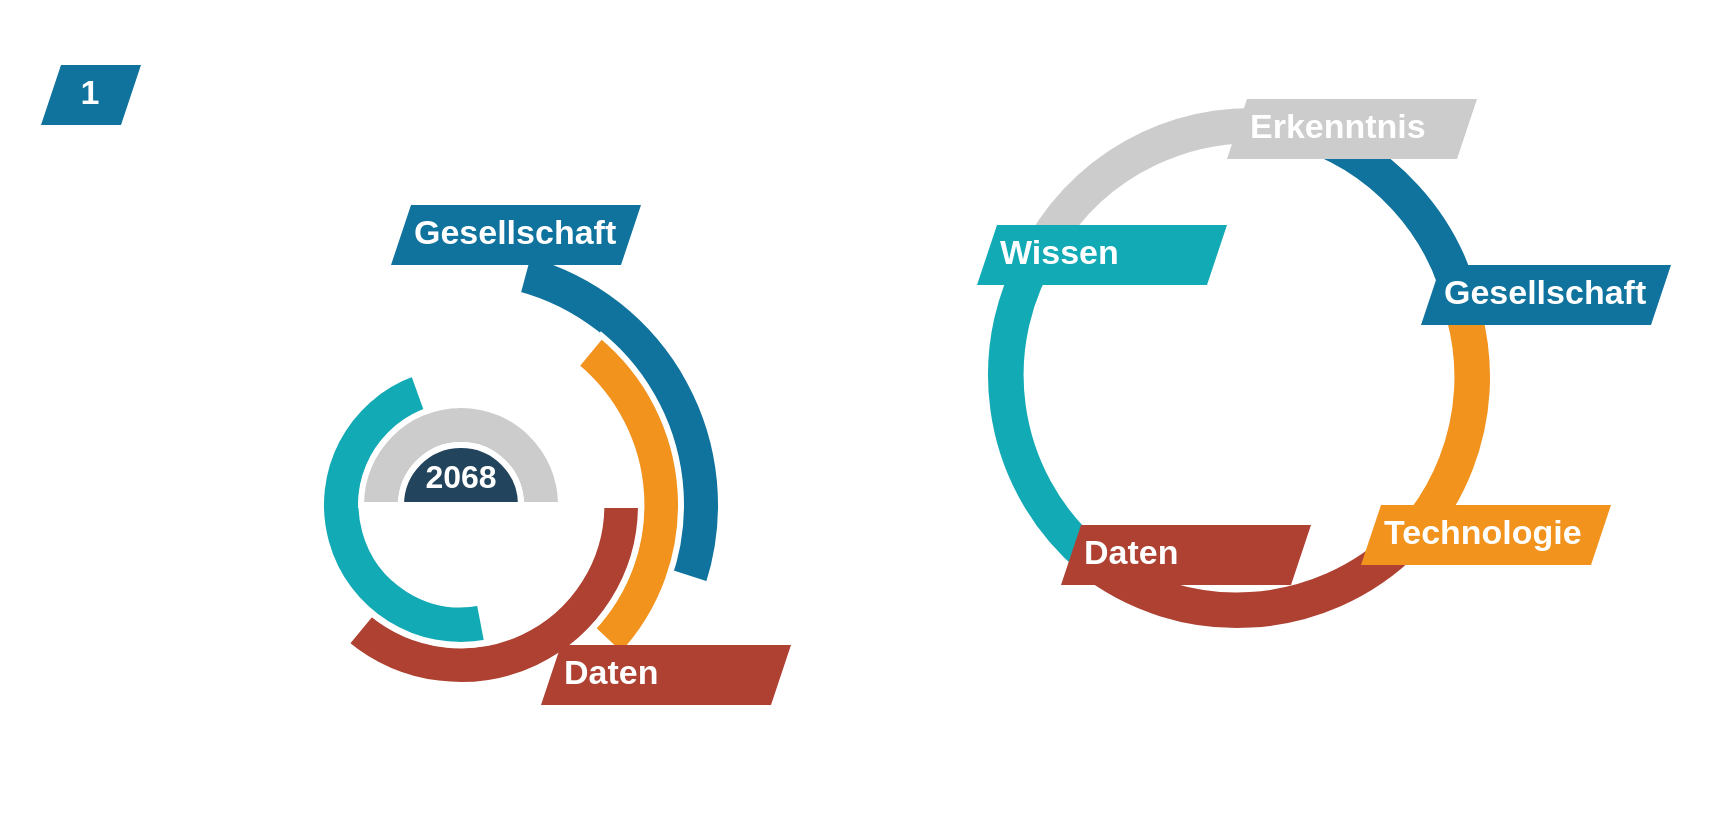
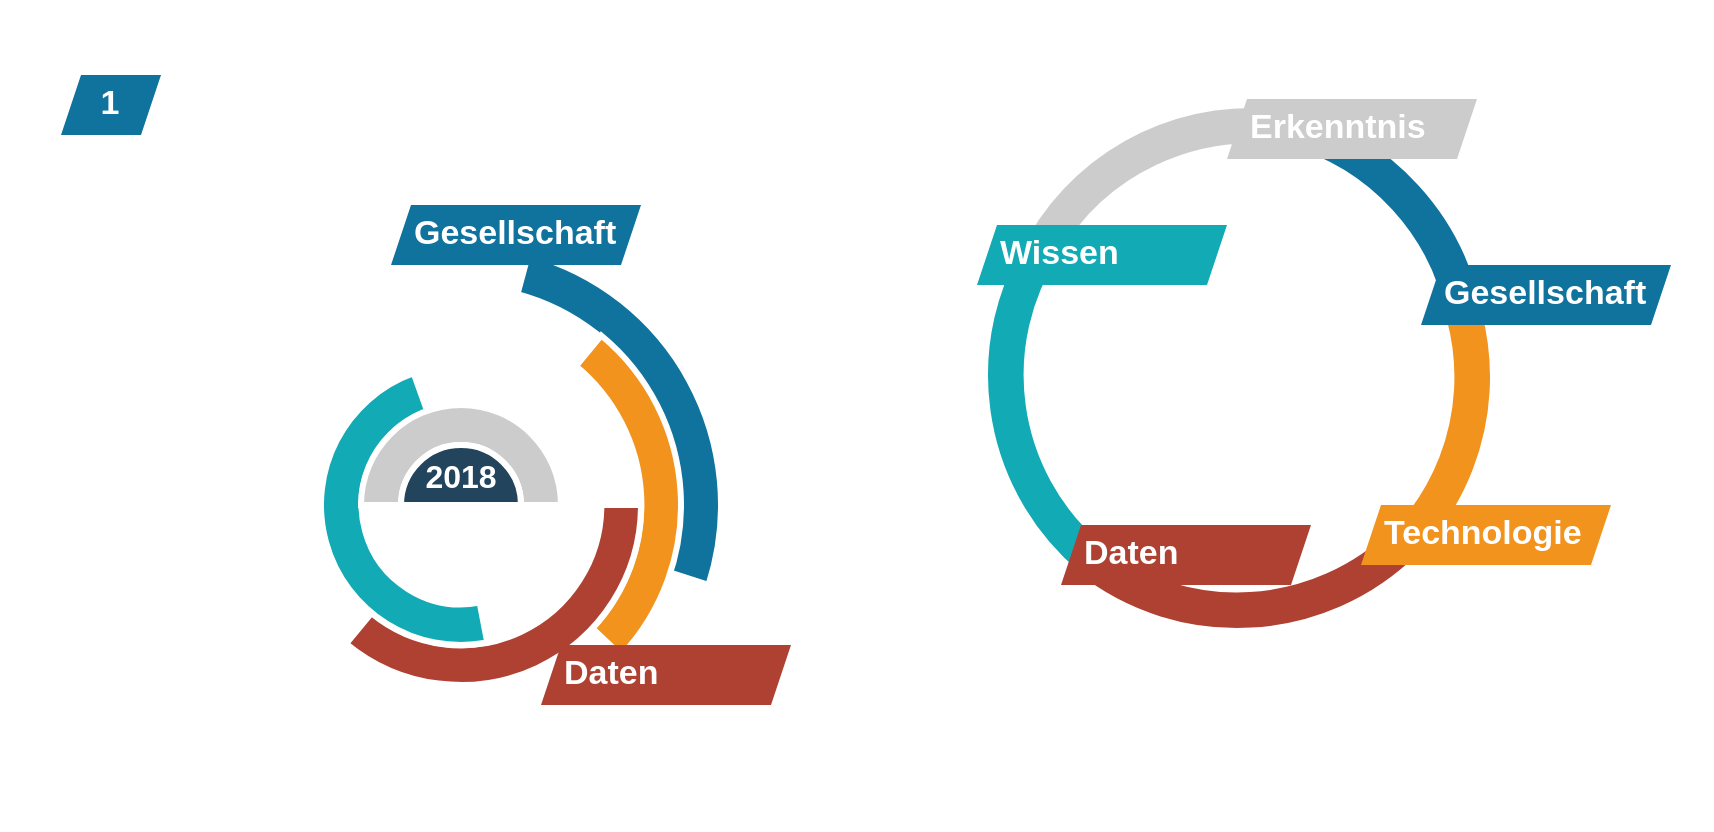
node "1": moved (91, 95) -> (111, 105)
node "2068": label "2068" -> "2018"
